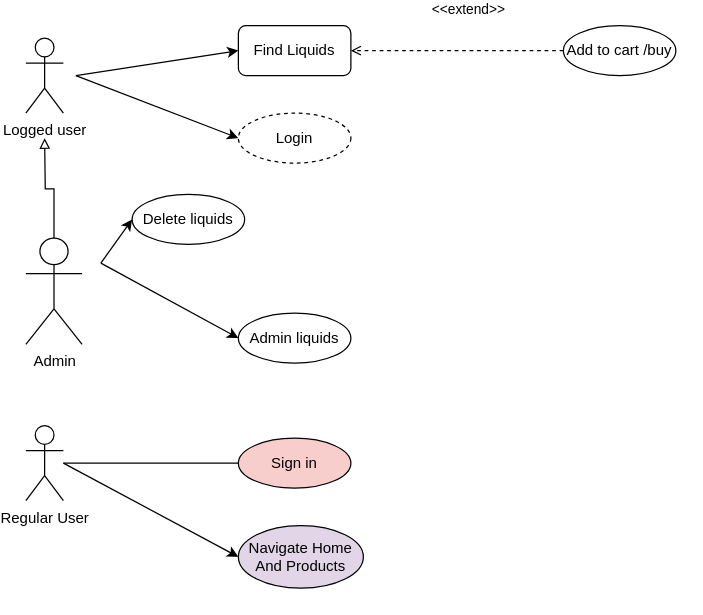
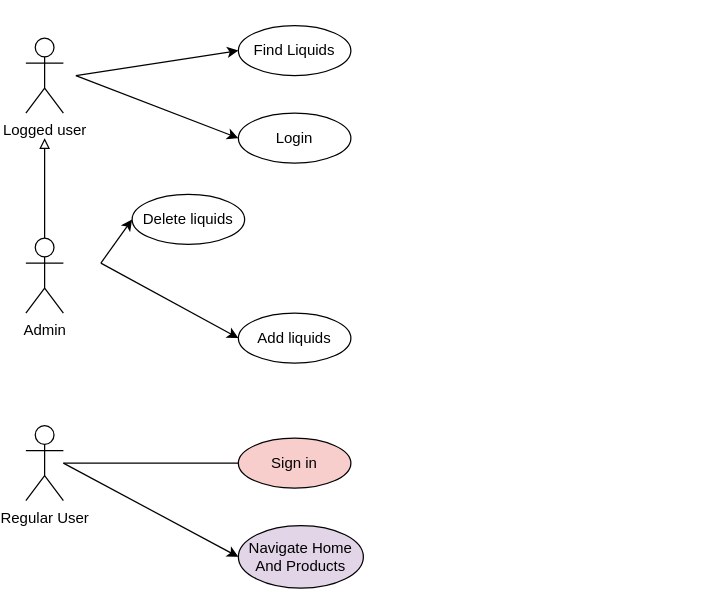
node "Find Liquids": shape rounded rectangle -> ellipse
edge "Add to cart /buy" -> "Find Liquids": removed, label "<<extend>>"
node "Add to cart /buy": removed
node "Login": style dashed -> solid
node "Admin": size 56x106 -> 38x75
node "Admin liquids": label "Admin liquids" -> "Add liquids"
